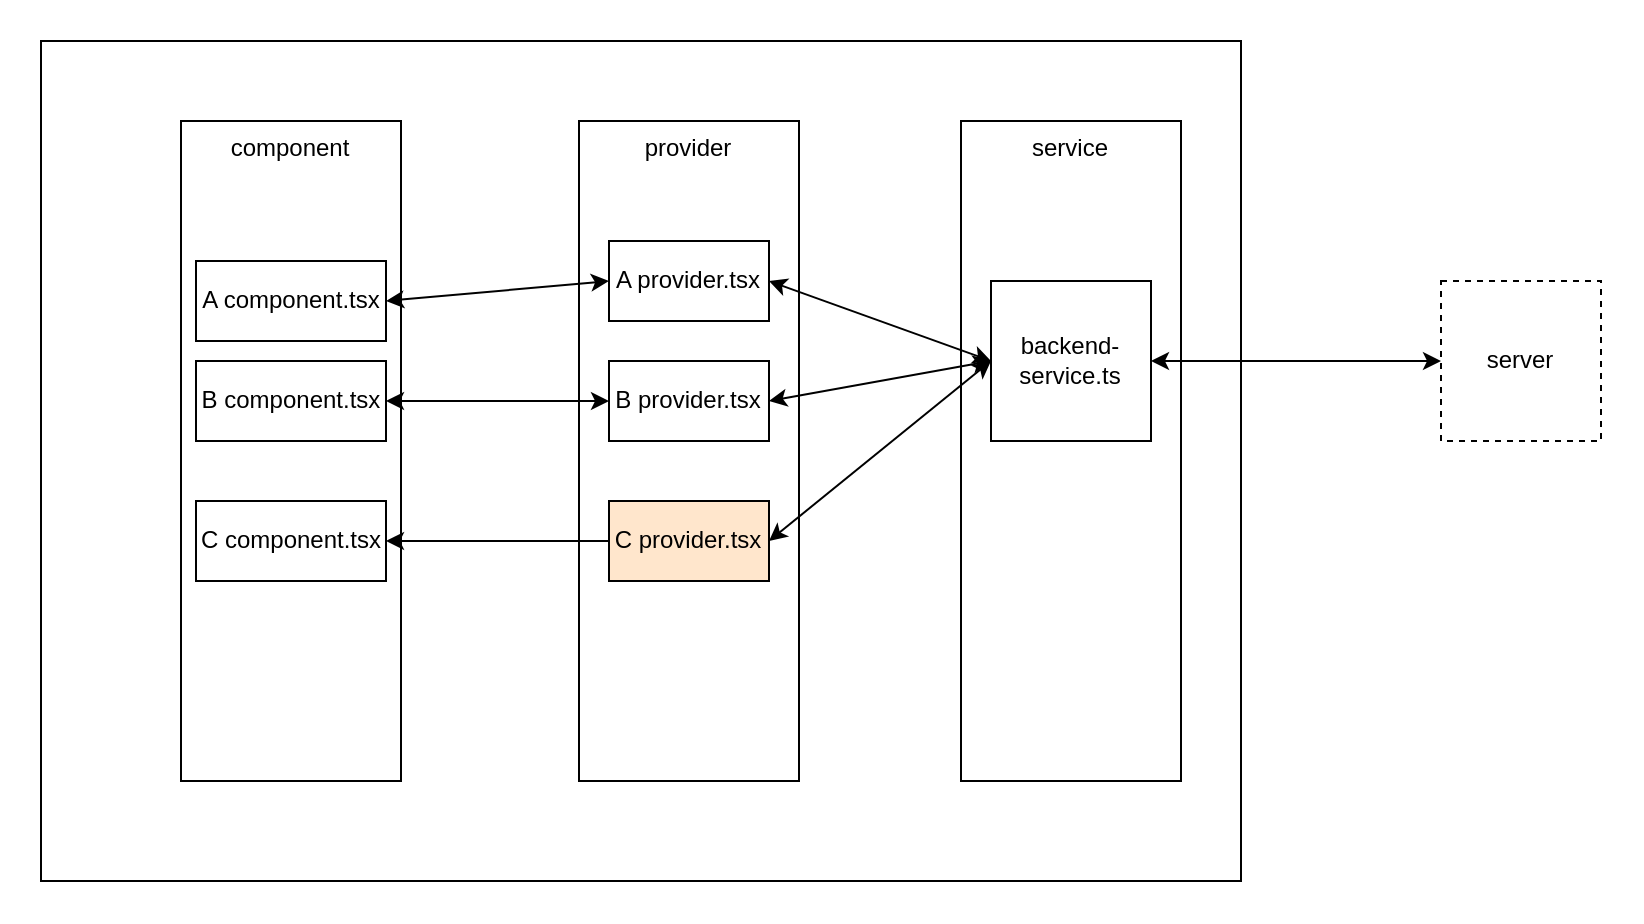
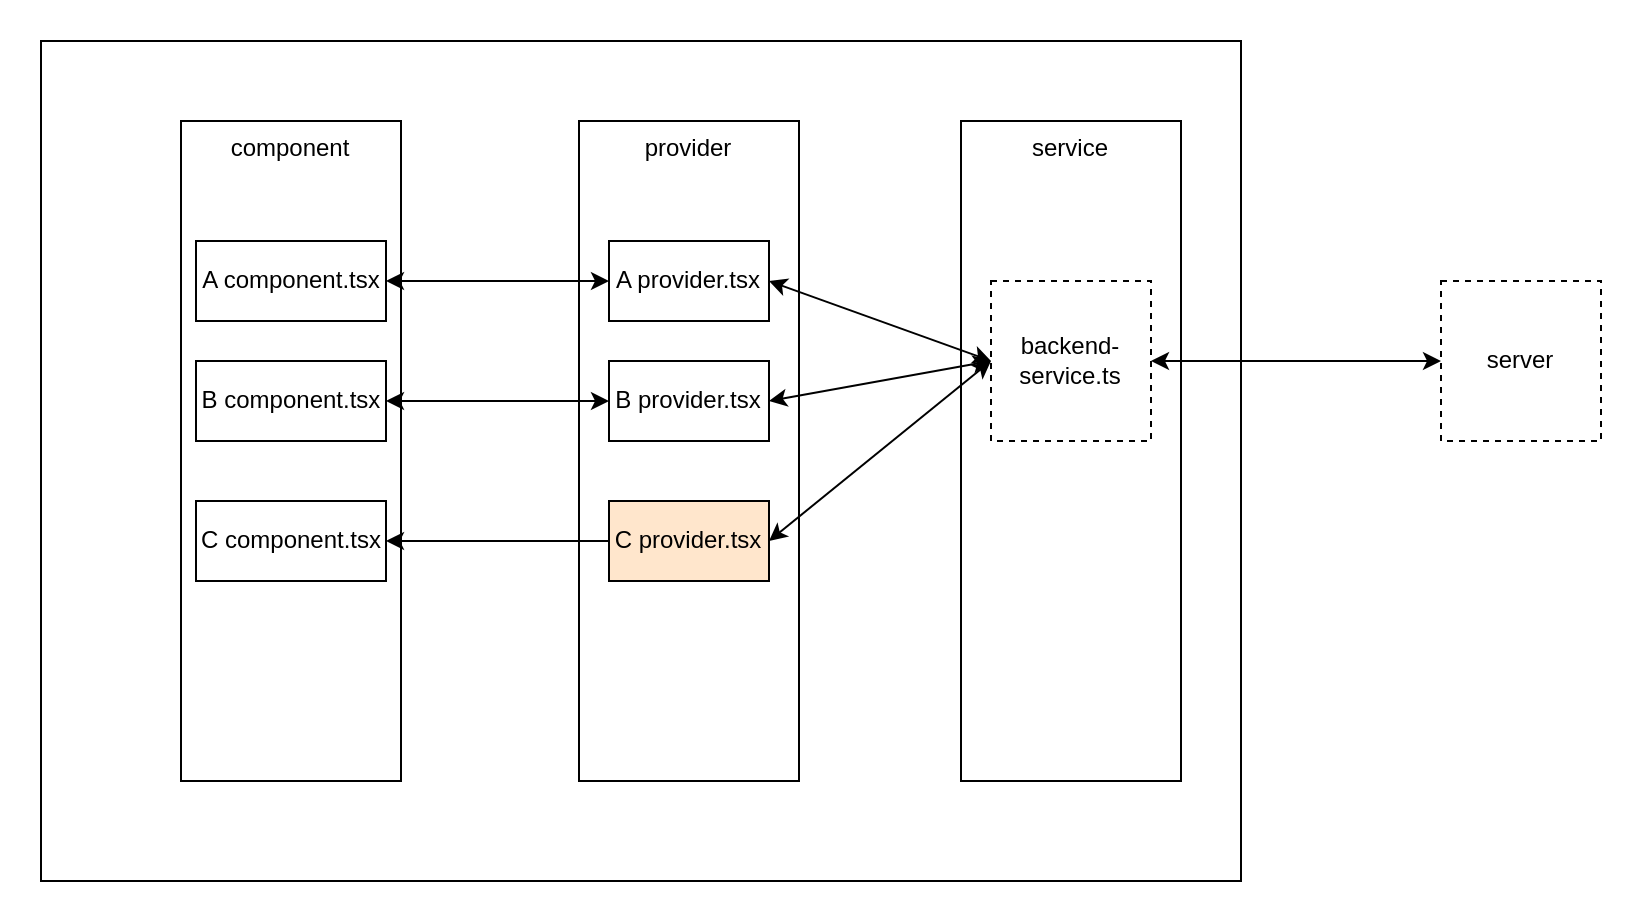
node "A component.tsx": moved (291, 301) -> (291, 281)
node "backend-service.ts": style solid -> dashed
